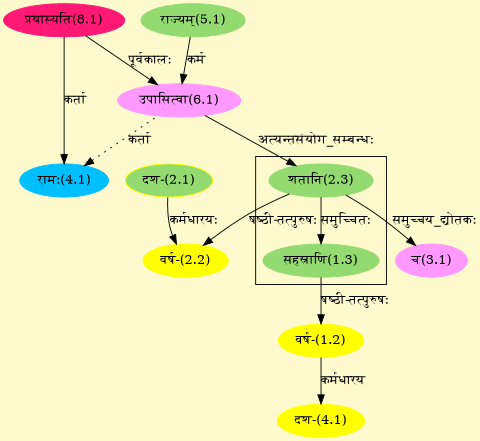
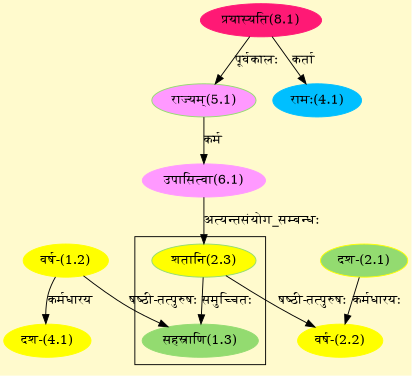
node "राज्यम्(5.1)": fillcolor #93db70 -> #ff99ff
edge "प्रयास्यति(8.1)" -> "उपासित्वा(6.1)": now "प्रयास्यति(8.1)" -> "राज्यम्(5.1)"
edge "उपासित्वा(6.1)" -> "रामः(4.1)": removed, label "कर्ता"
node "शतानि(2.3)": fillcolor #93db70 -> #ffff00
node "च(3.1)": removed
edge "सहस्राणि(1.3)" -> "वर्ष-(1.2)": reversed
